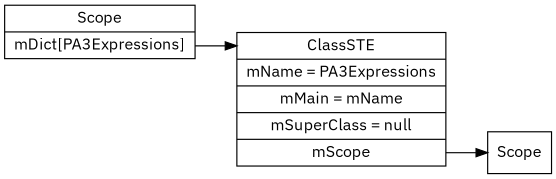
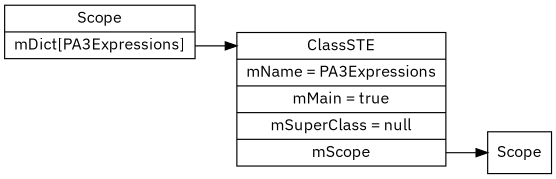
node "ClassSTE": text "mMain = mName" -> "mMain = true"
